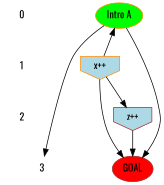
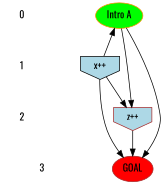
node "x++": color darkorange -> black
edge "Intro A" -> "3": now "Intro A" -> "z++"
